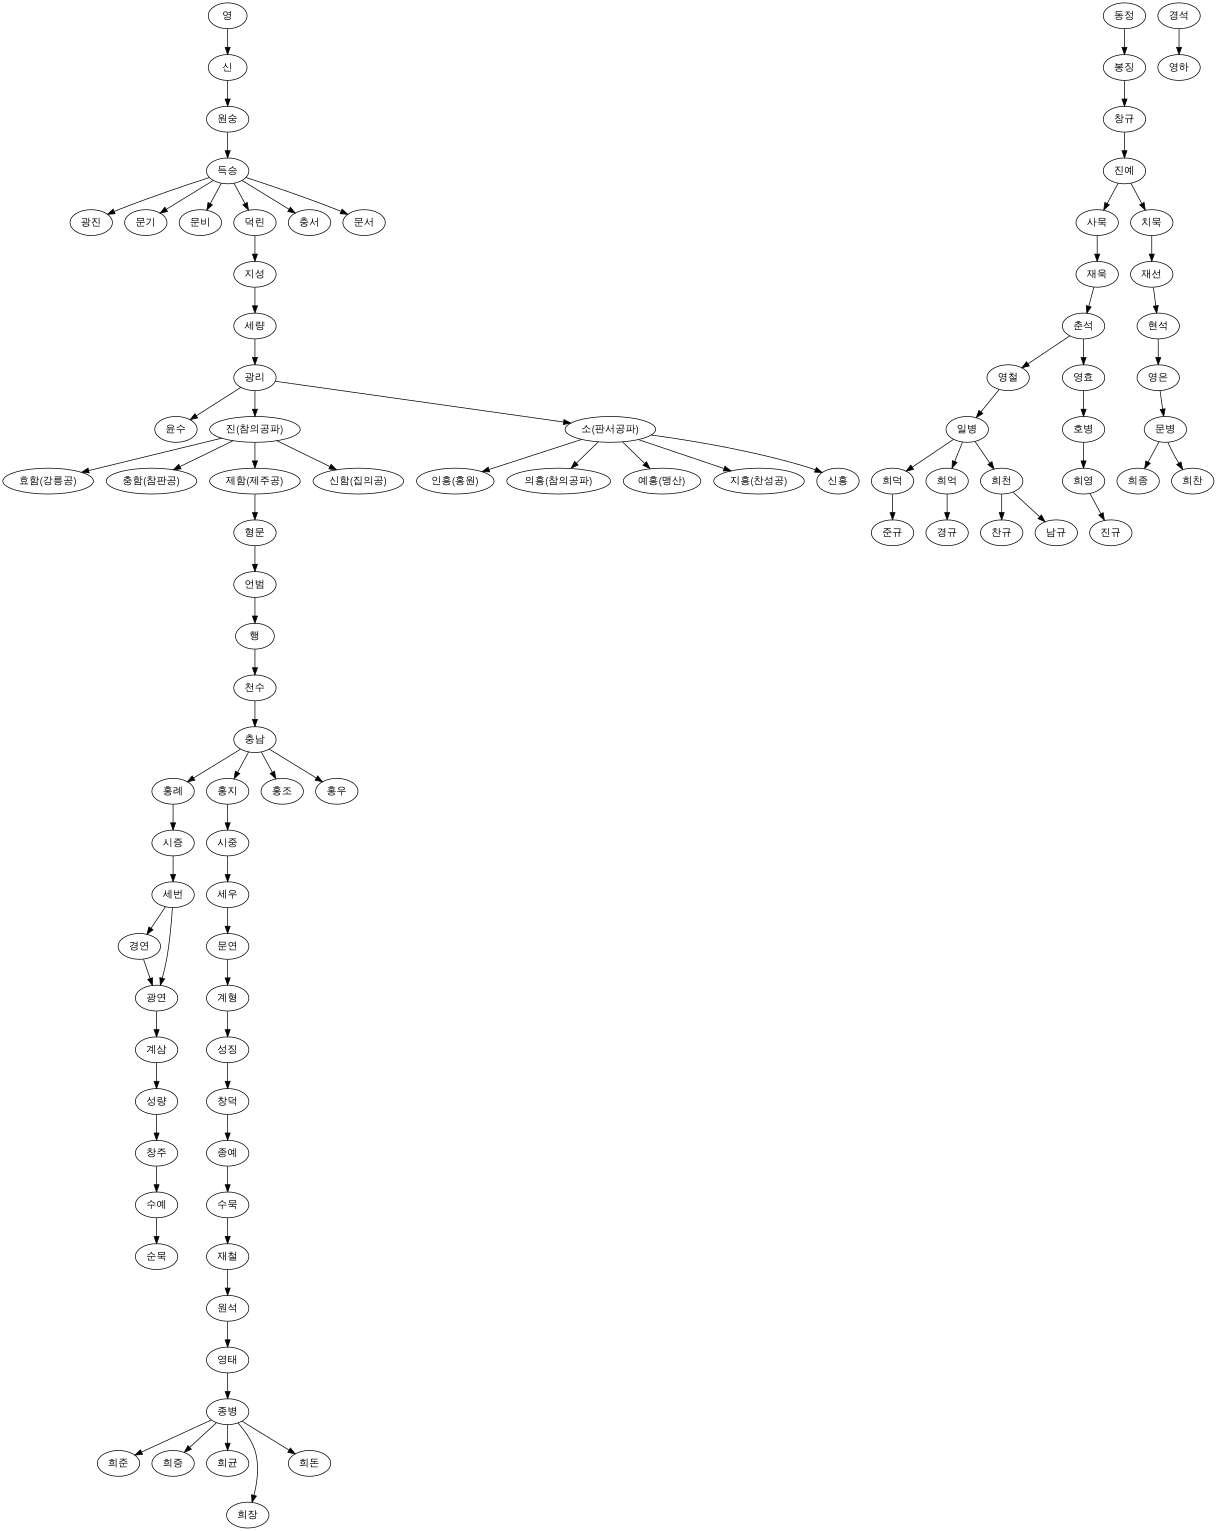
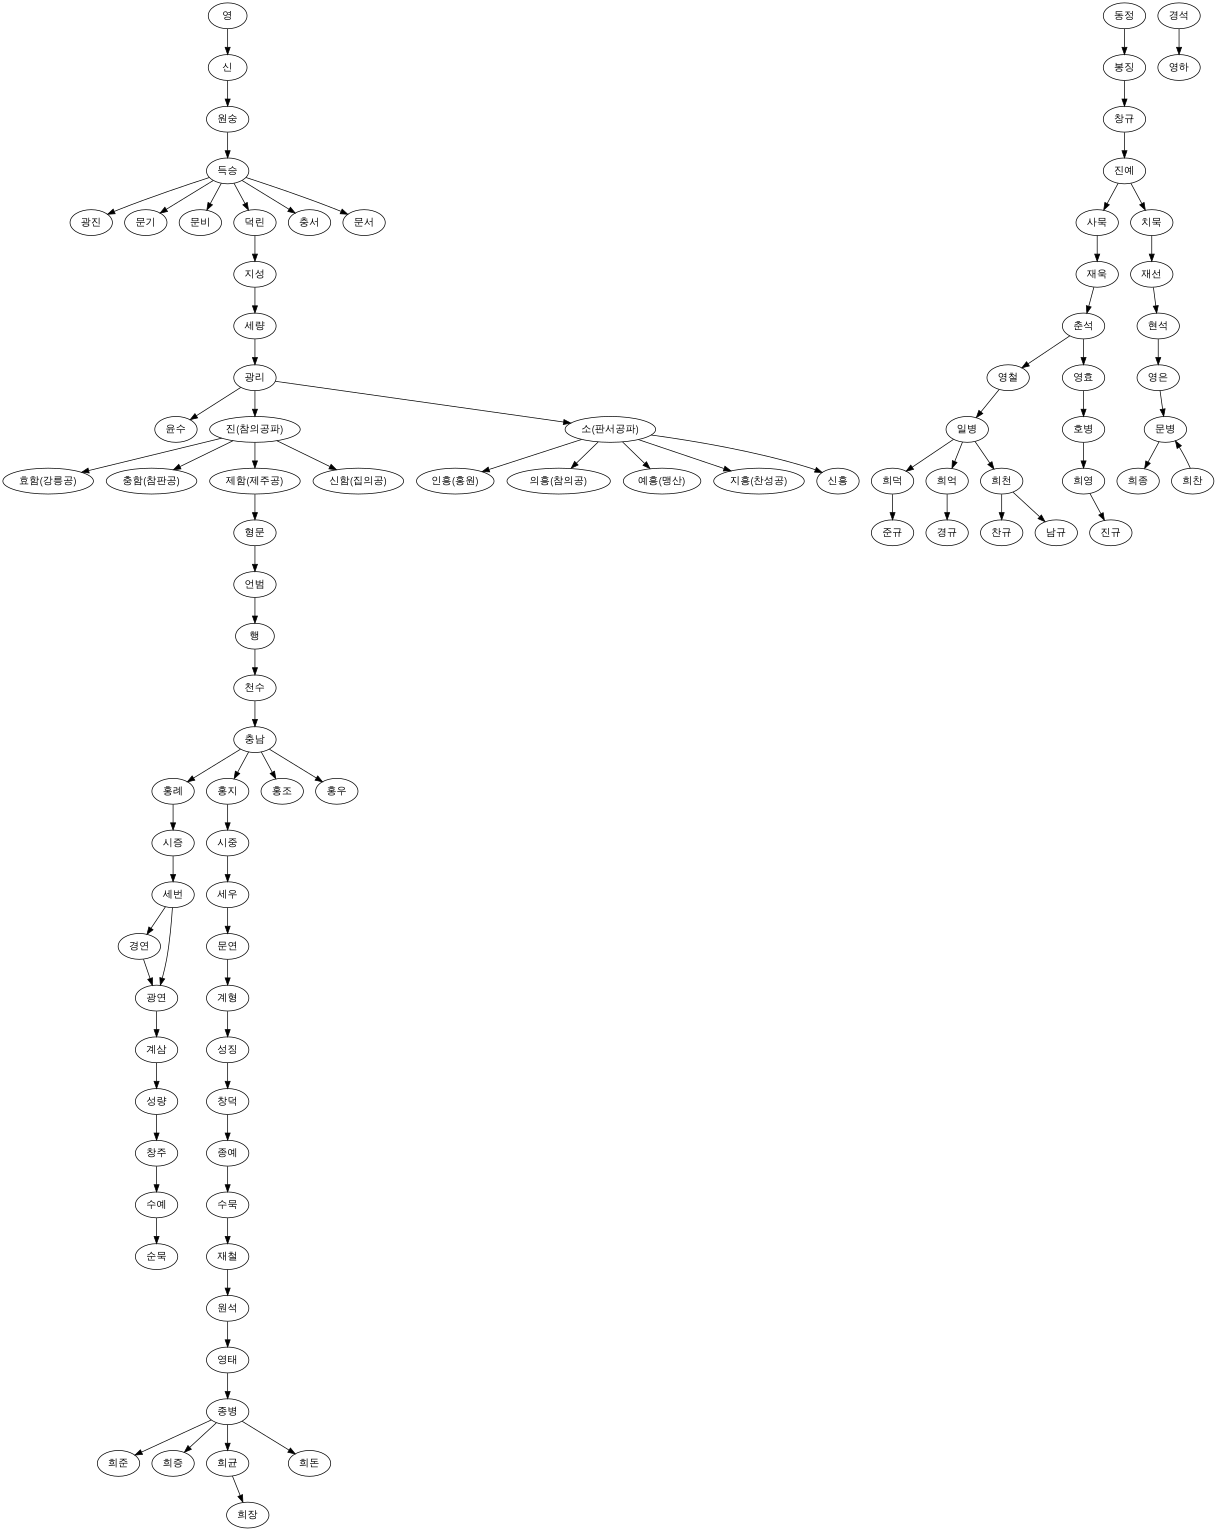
edge "문병" -> "희찬": reversed
node "의흥(참의공파)": label "의흥(참의공파)" -> "의흥(참의공)"
edge "종병" -> "희장": now "희균" -> "희장"
